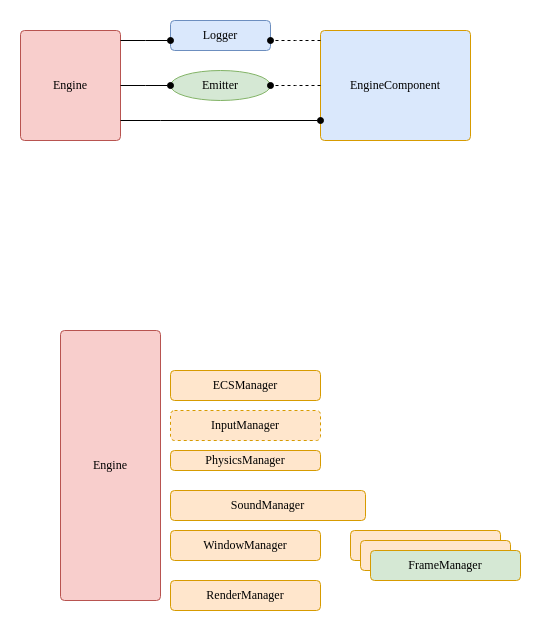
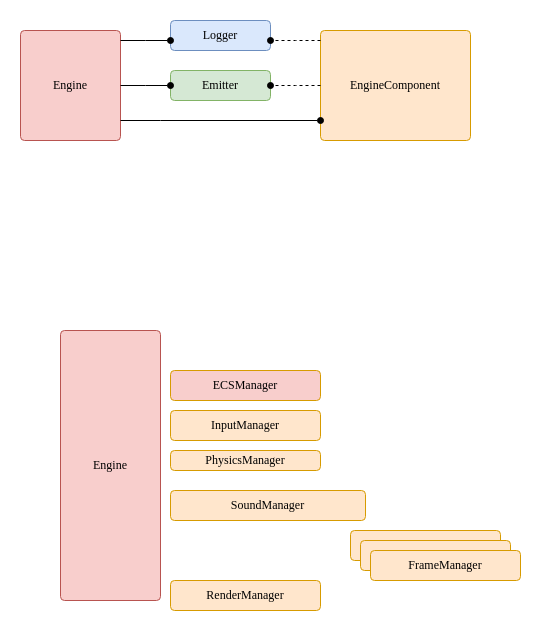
node "Emitter": shape ellipse -> rounded rectangle
node "EngineComponent": fillcolor #dae8fc -> #ffe6cc
node "ECSManager": fillcolor #ffe6cc -> #f8cecc
node "InputManager": style dashed -> solid
node "WindowManager": removed
node "FrameManager": fillcolor #d5e8d4 -> #ffe6cc
